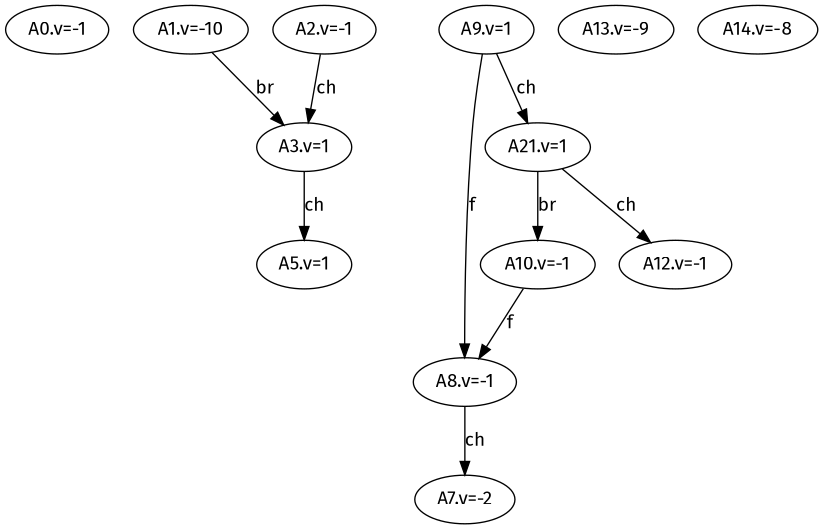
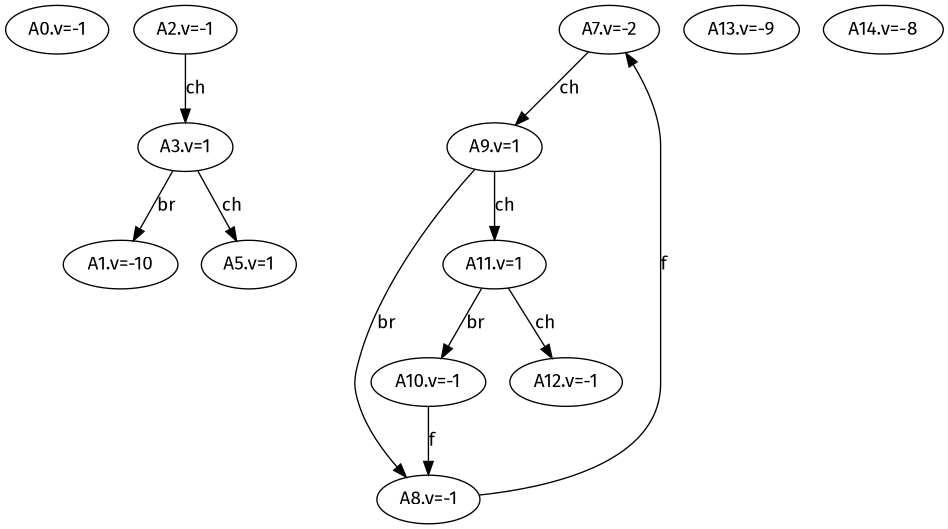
edge "A1.v=-10" -> "A3.v=1": reversed
edge "A7.v=-2" -> "A9.v=1": added, label "ch"
node "A21.v=1": label "A21.v=1" -> "A11.v=1"
edge "A9.v=1" -> "A8.v=-1": label "f" -> "br"
edge "A8.v=-1" -> "A7.v=-2": label "ch" -> "f"
